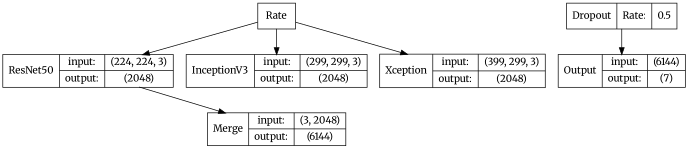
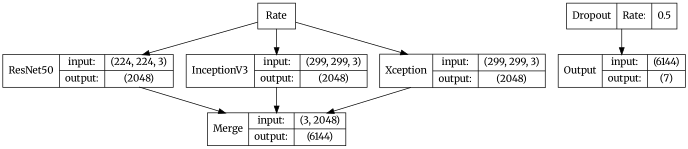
node "Xception": text "(399, 299, 3)" -> "(299, 299, 3)"
edge "InceptionV3" -> "Merge": added
edge "Xception" -> "Merge": added
